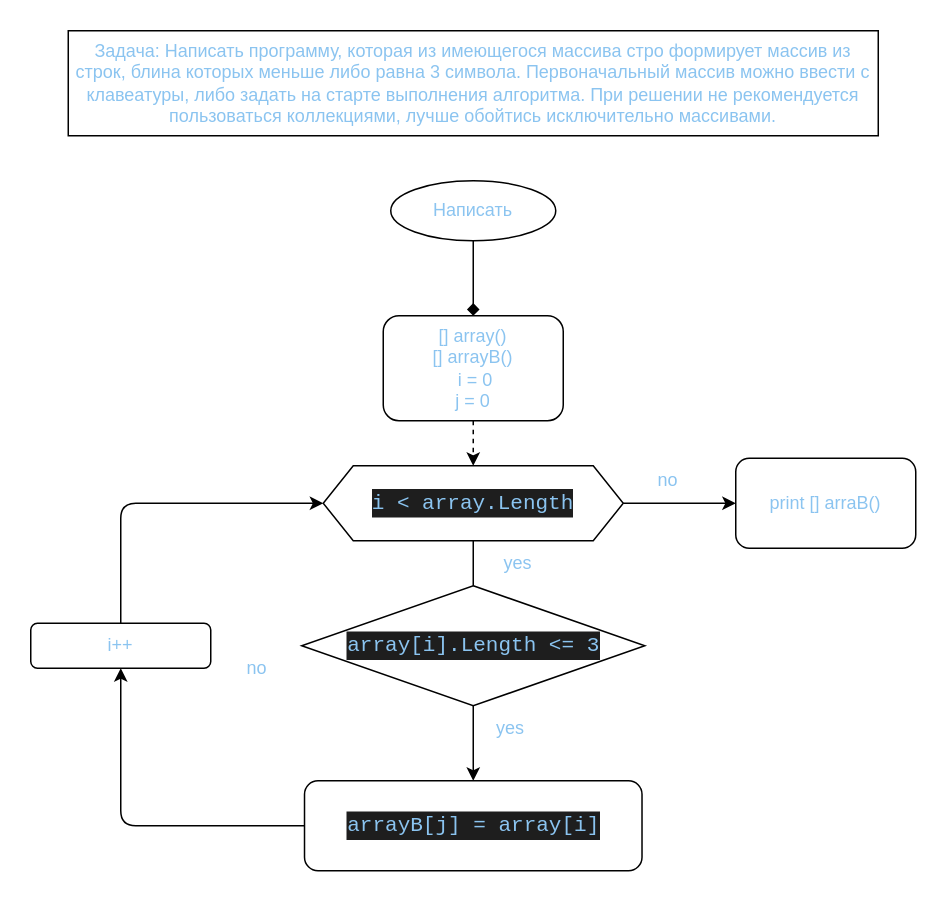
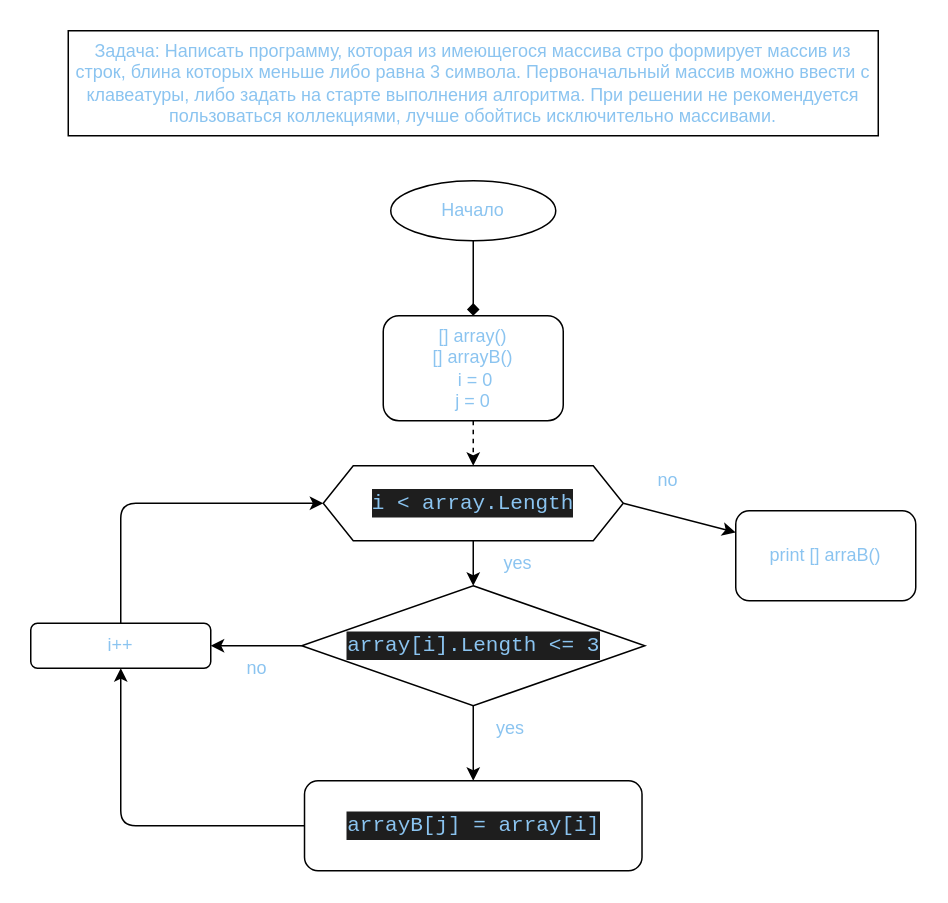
node "Написать": label "Написать" -> "Начало"
node "print [] arraB()": moved (826, 503) -> (826, 556)
edge "i < array.Length" -- "array[i].Length <= 3": arrowhead none -> classic
edge "array[i].Length <= 3" -> "i++": added
